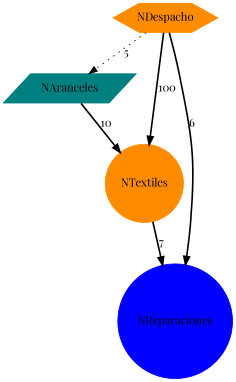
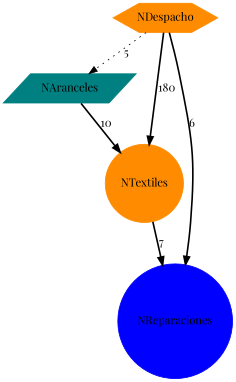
edge "NDespacho" -> "NTextiles": label "100" -> "180"
